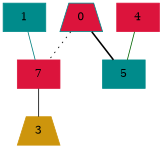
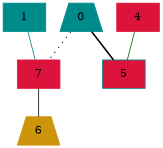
node "0": fillcolor crimson -> cyan4
node "5": fillcolor cyan4 -> crimson
node "3": label "3" -> "6"
